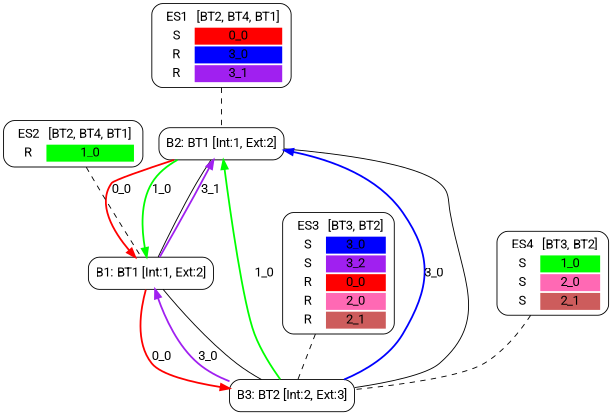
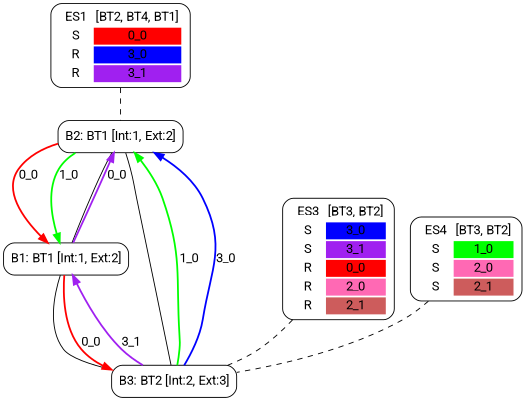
node "ES2": removed
edge "B1: BT1 [Int:1, Ext:2]" -> "B2: BT1 [Int:1, Ext:2]": label "3_1" -> "0_0"
node "ES3": text "3_2" -> "3_1"
edge "B3: BT2 [Int:2, Ext:3]" -> "B1: BT1 [Int:1, Ext:2]": label "3_0" -> "3_1"
